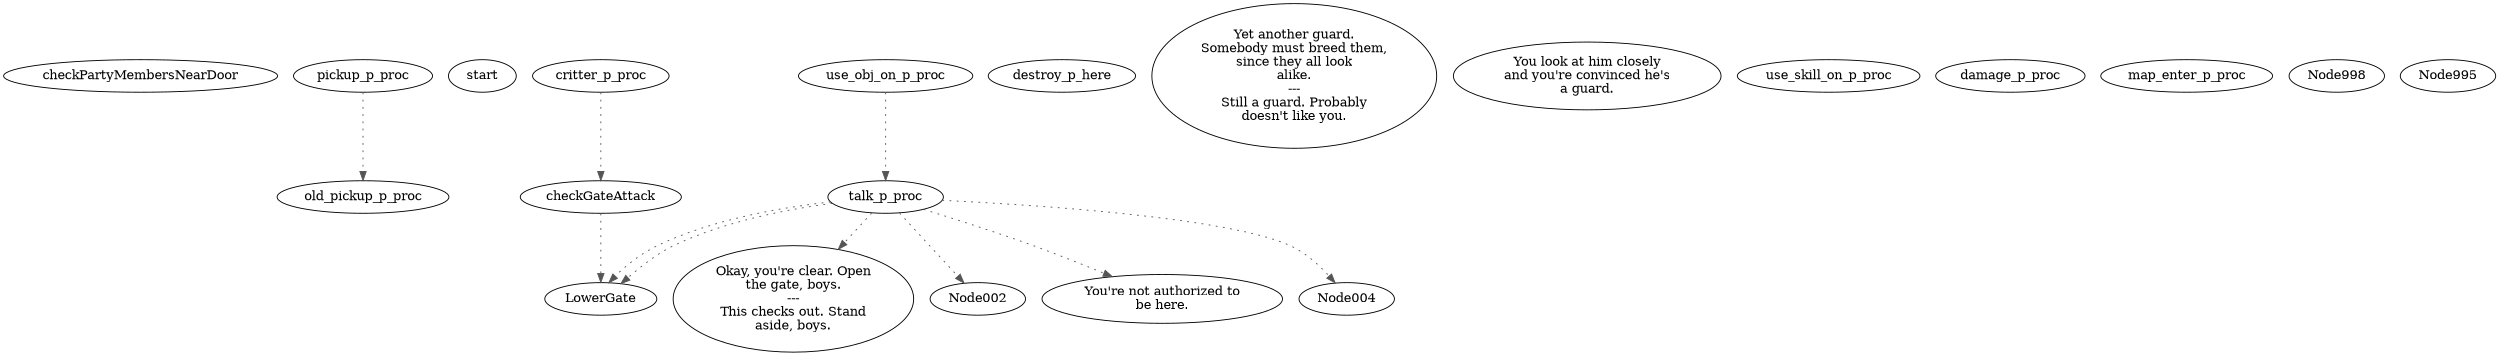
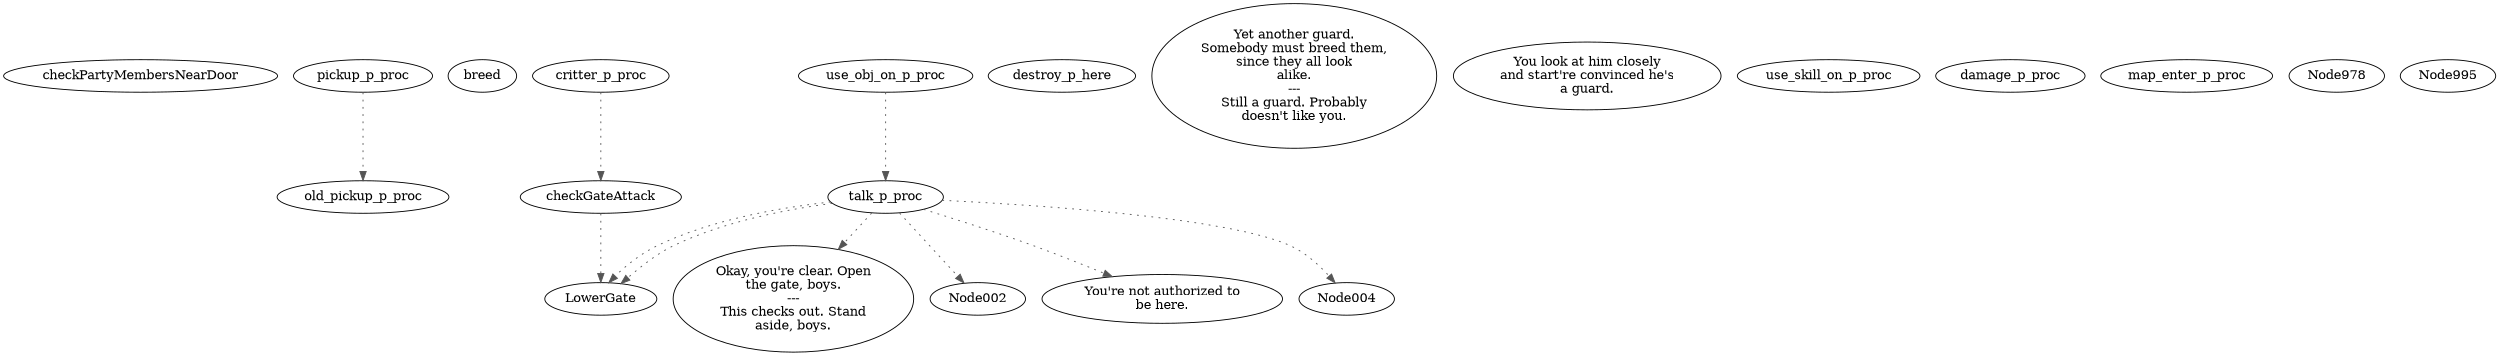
node "start": label "start" -> "breed"
node "You look at him closely and you're convinced he's a guard.": label "You look at him closely and you're convinced he's a guard." -> "You look at him closely and start're convinced he's a guard."
node "Node998": label "Node998" -> "Node978"
